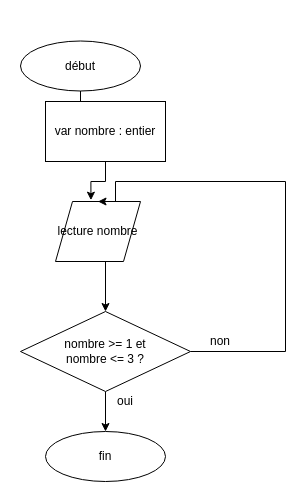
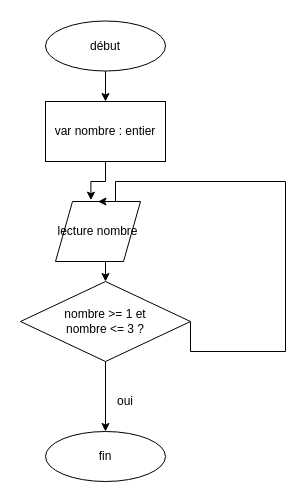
node "début": moved (81, 66) -> (106, 46)
node "non": removed
node "nombre >= 1 et nombre <= 3 ?": moved (106, 352) -> (106, 322)
